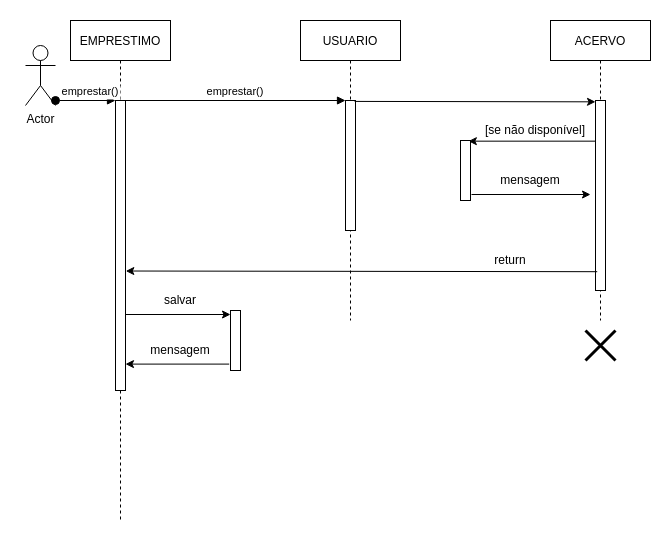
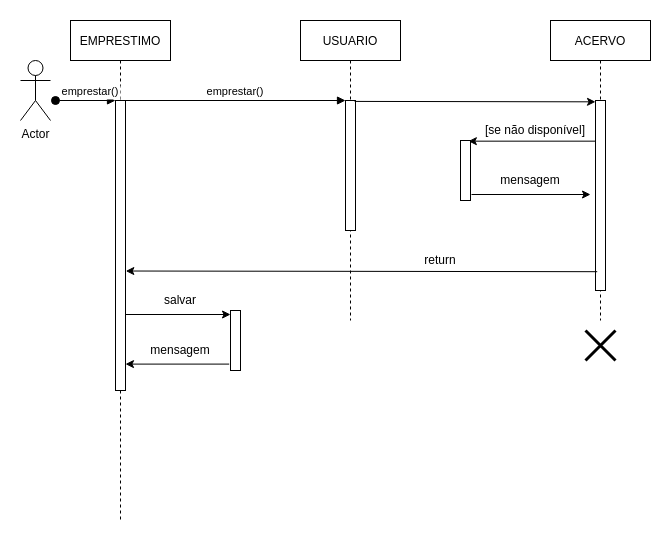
node "Actor": moved (41, 76) -> (36, 91)
node "return": moved (511, 261) -> (441, 261)
